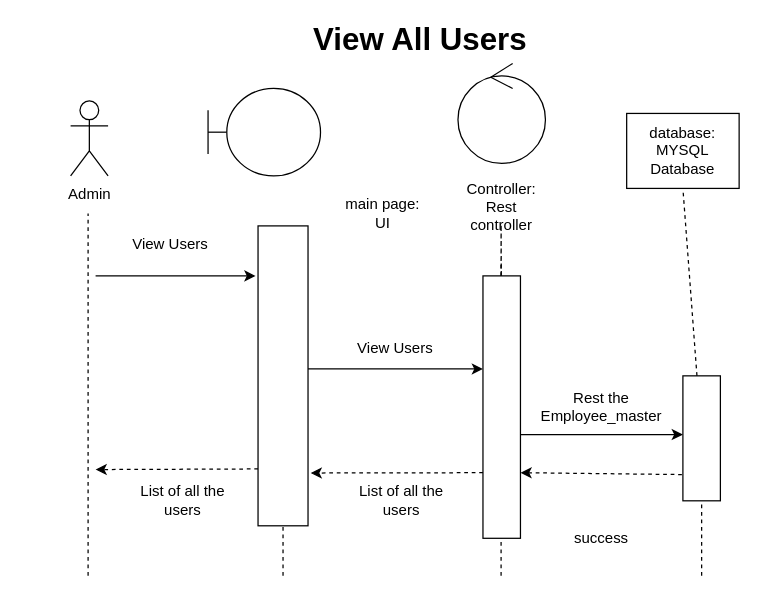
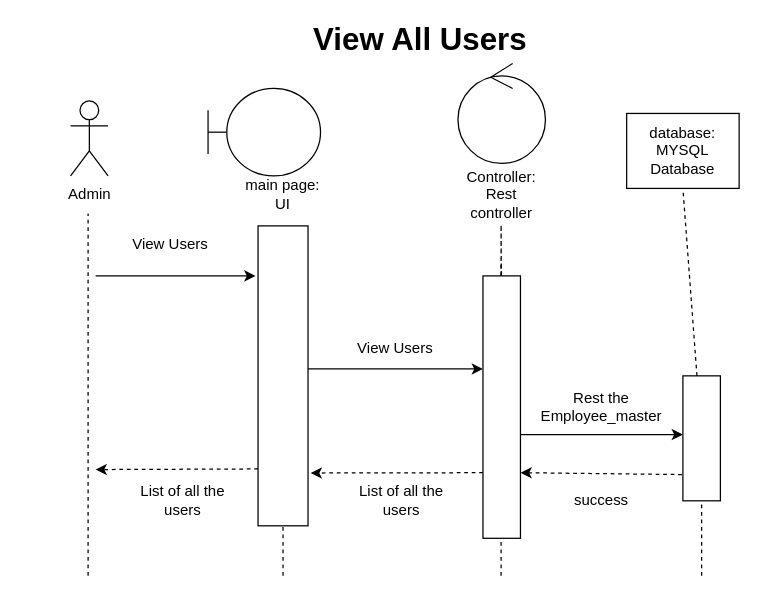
node "Controller: Rest controller": moved (502, 207) -> (502, 194)
node "main page: UI": moved (383, 213) -> (283, 194)
node "success": moved (602, 538) -> (602, 501)
